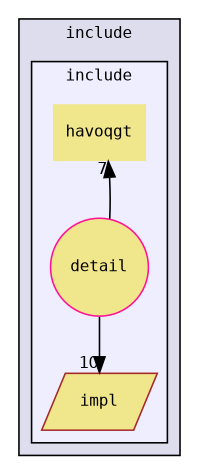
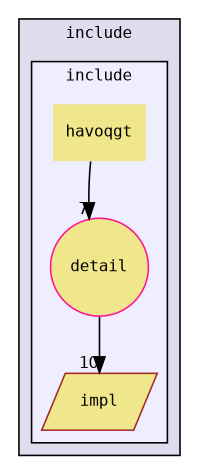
edge "detail" -> "havoqgt": reversed
